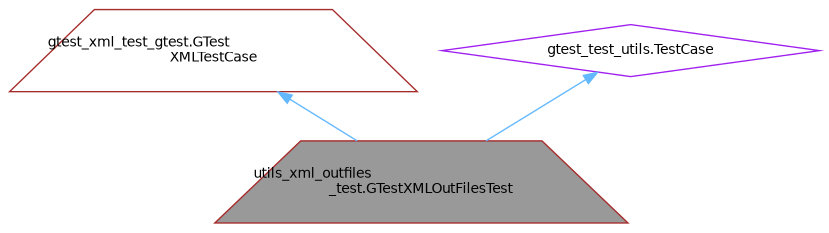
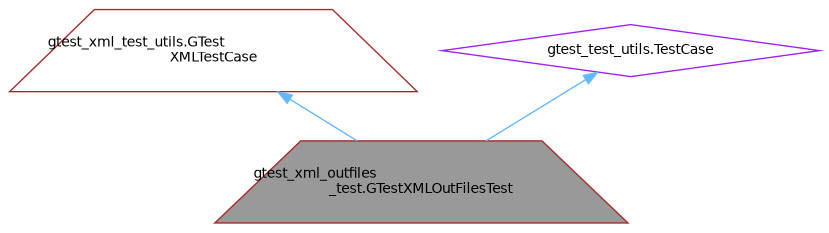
node "gtest_xml_test_gtest.GTest XMLTestCase": label "gtest_xml_test_gtest.GTest XMLTestCase" -> "gtest_xml_test_utils.GTest XMLTestCase"
node "utils_xml_outfiles _test.GTestXMLOutFilesTest": label "utils_xml_outfiles _test.GTestXMLOutFilesTest" -> "gtest_xml_outfiles _test.GTestXMLOutFilesTest"
